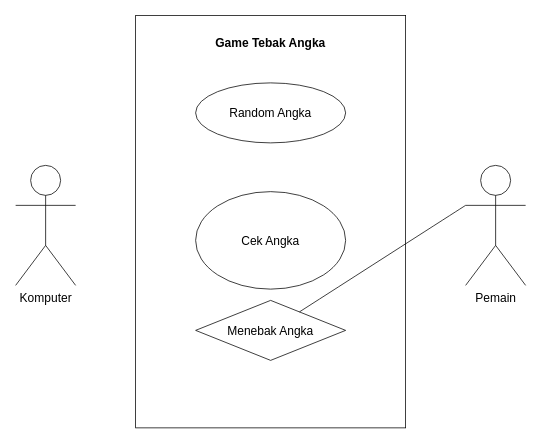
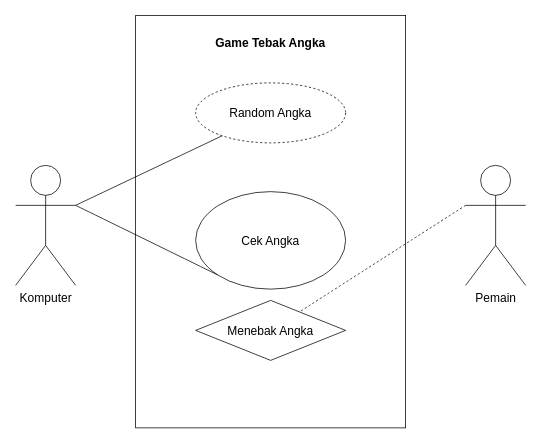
node "Random Angka": style solid -> dashed
edge "Random Angka" -- "Komputer": added
edge "Komputer" -- "Cek Angka": added
edge "Pemain" -- "Menebak Angka": style solid -> dashed
